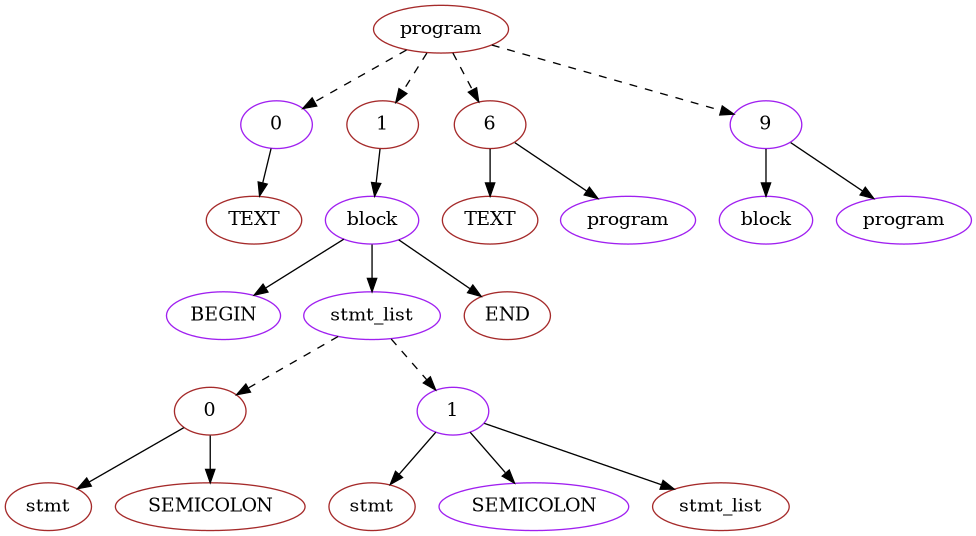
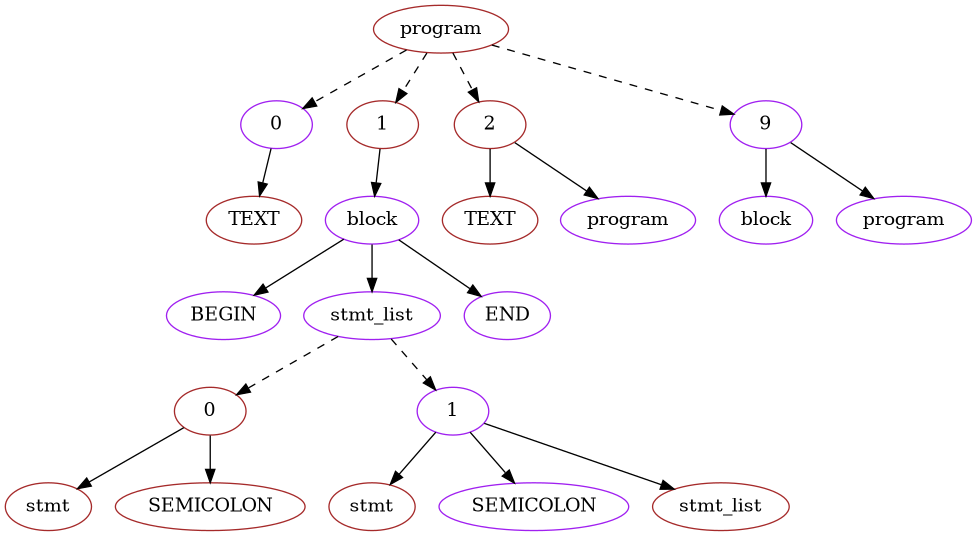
node "6": label "6" -> "2"
node "END": color brown -> purple
